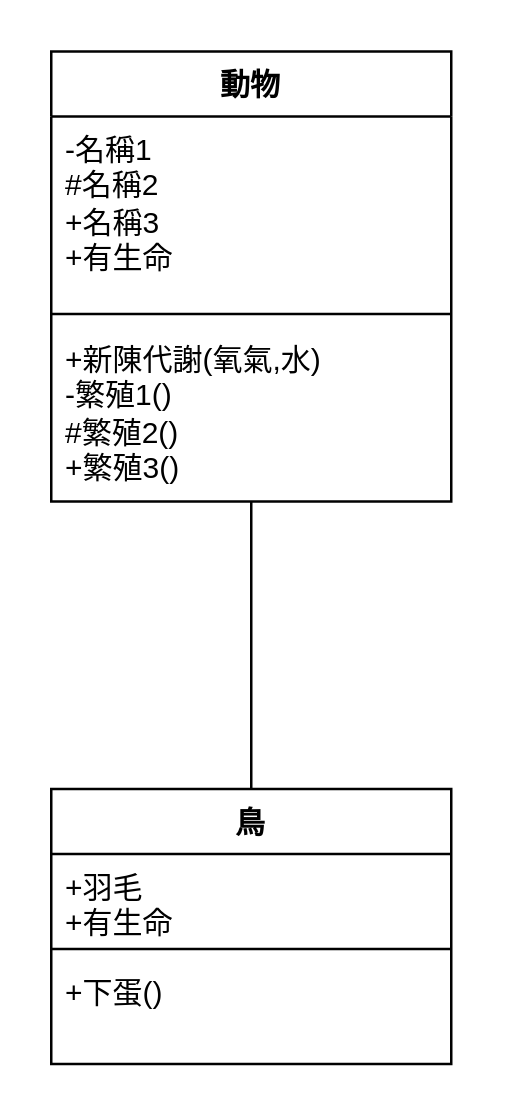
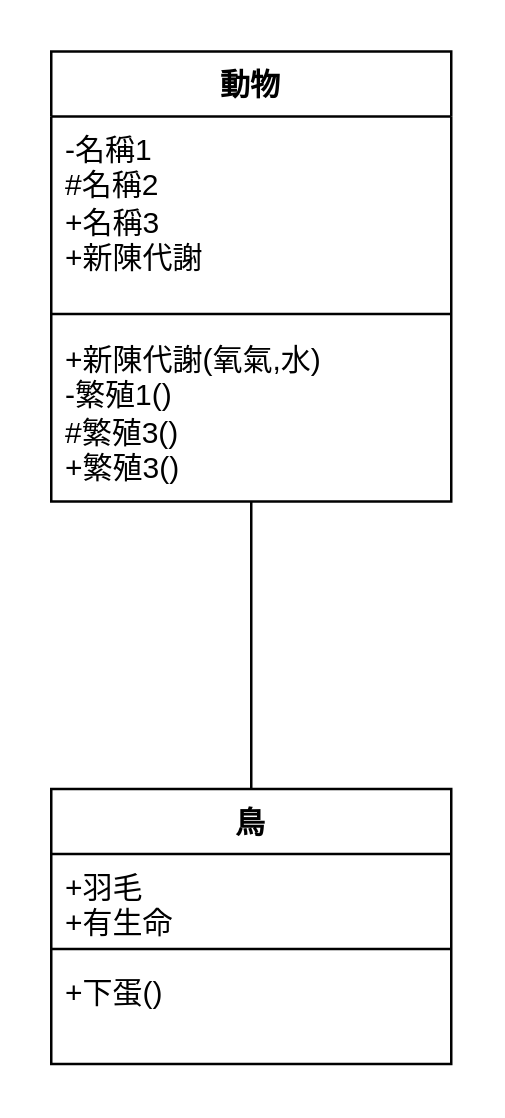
node "-名稱1 #名稱2 +名稱3 +有生命": label "-名稱1 #名稱2 +名稱3 +有生命" -> "-名稱1 #名稱2 +名稱3 +新陳代謝"
node "+新陳代謝(氧氣,水) -繁殖1() #繁殖2() +繁殖3()": label "+新陳代謝(氧氣,水) -繁殖1() #繁殖2() +繁殖3()" -> "+新陳代謝(氧氣,水) -繁殖1() #繁殖3() +繁殖3()"
